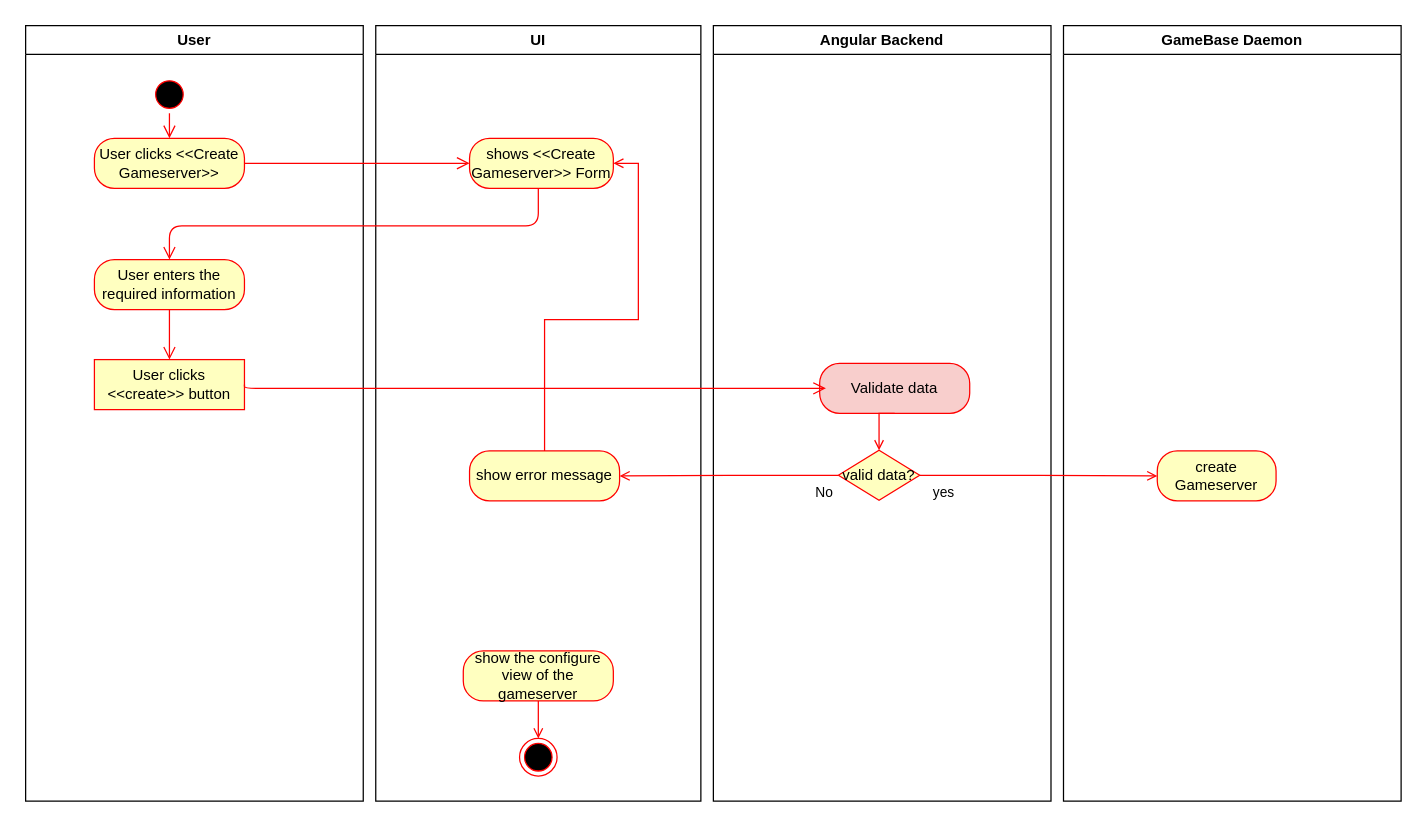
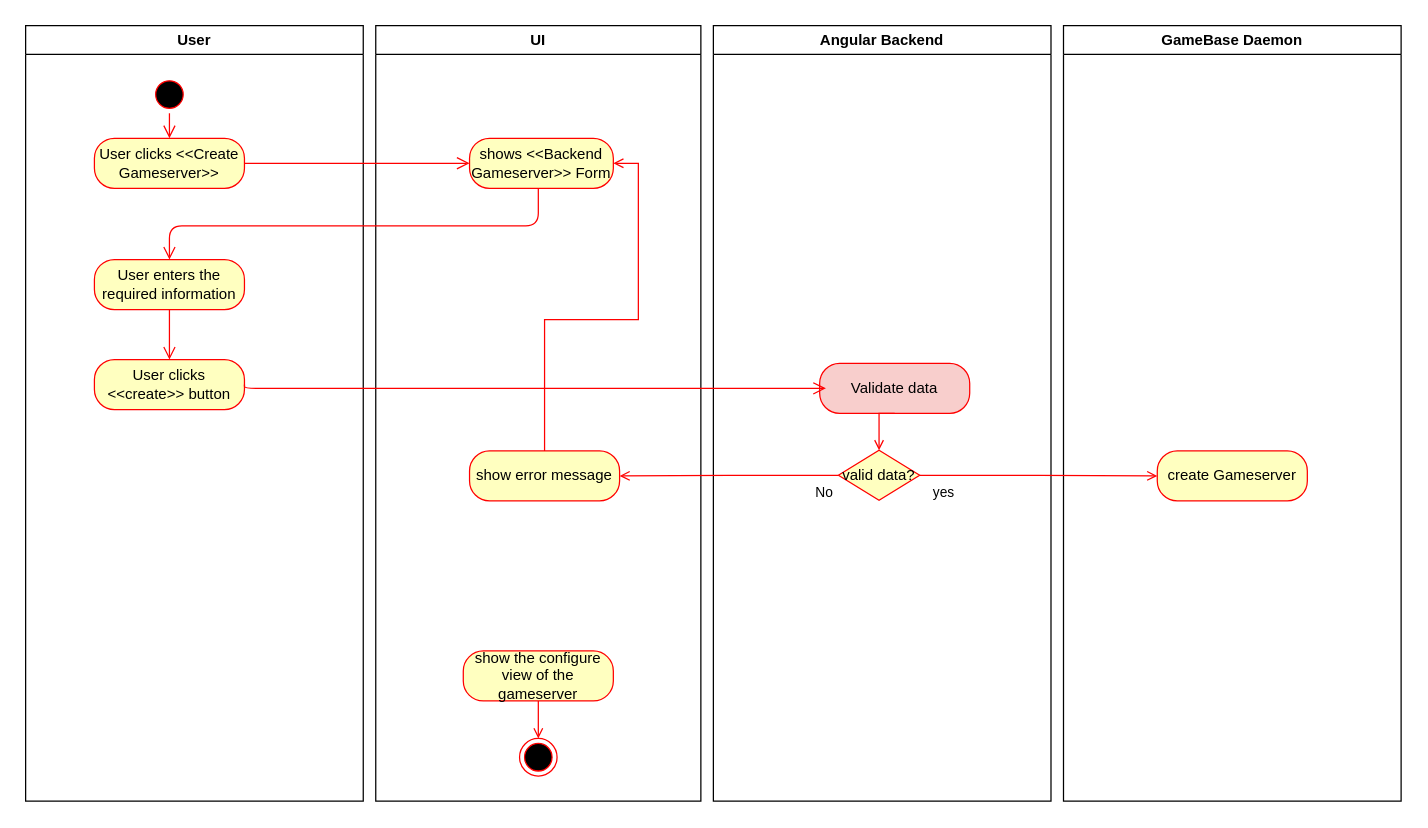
node "shows <<Create Gameserver>> Form": label "shows <<Create Gameserver>> Form" -> "shows <<Backend Gameserver>> Form"
node "User clicks <<create>> button": shape rectangle -> rounded rectangle
node "create Gameserver": size 119x50 -> 150x50
